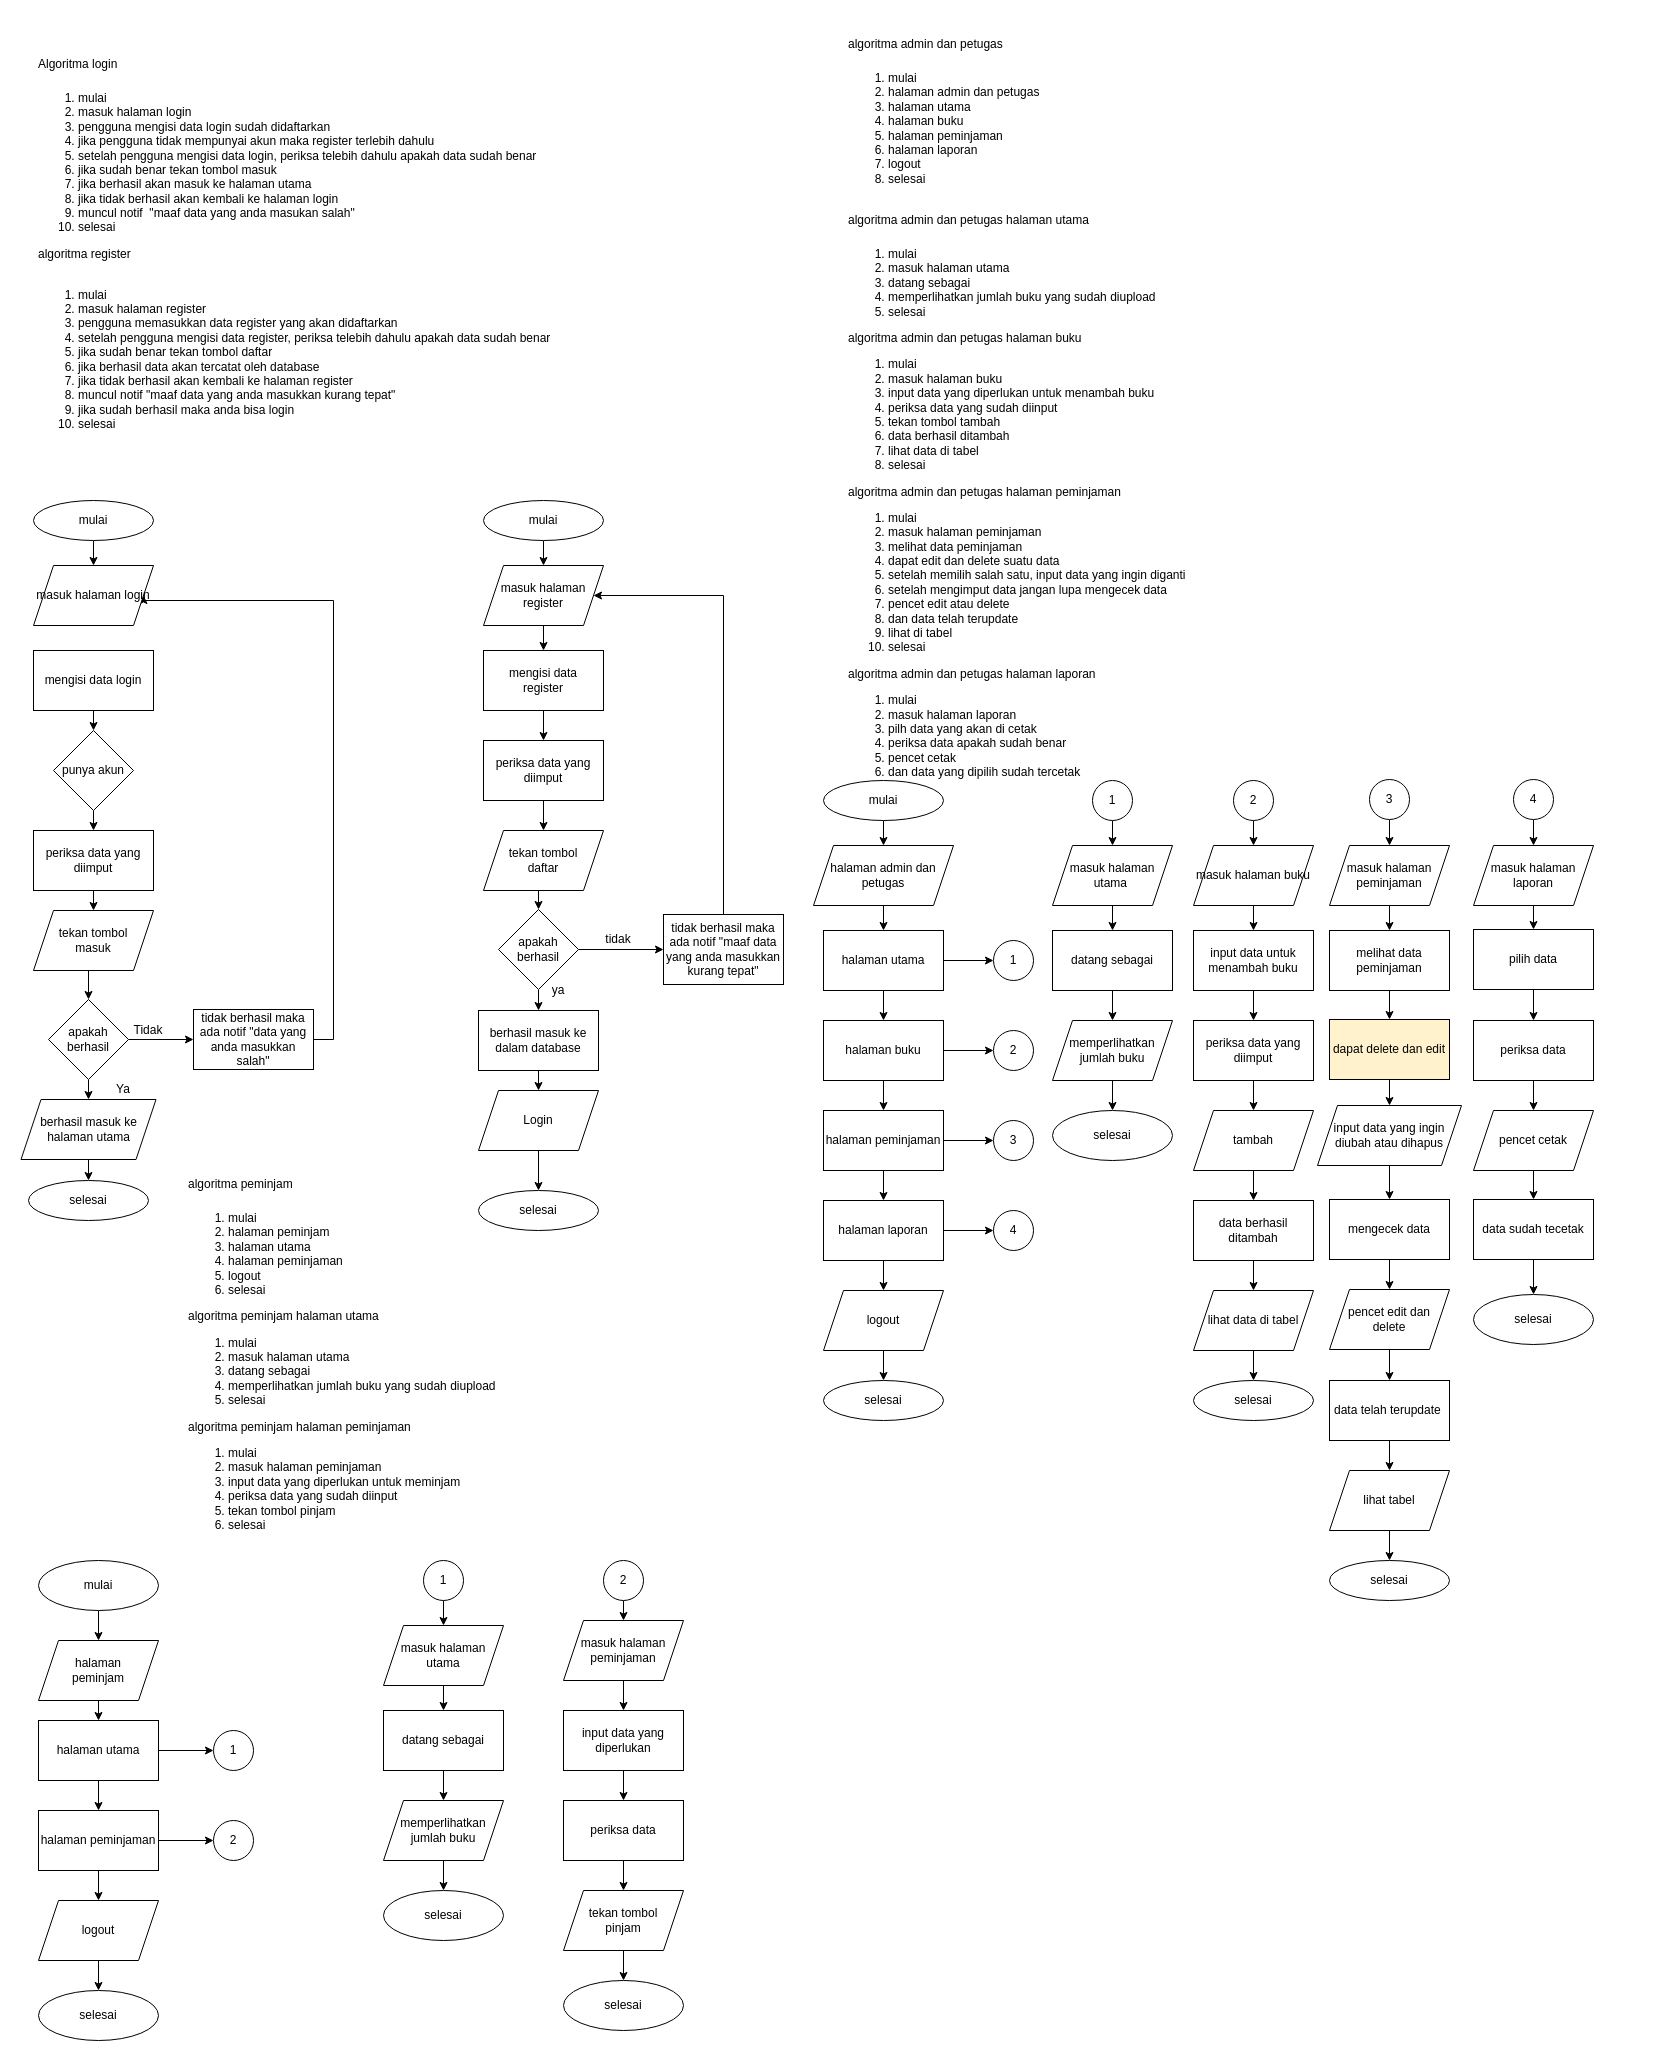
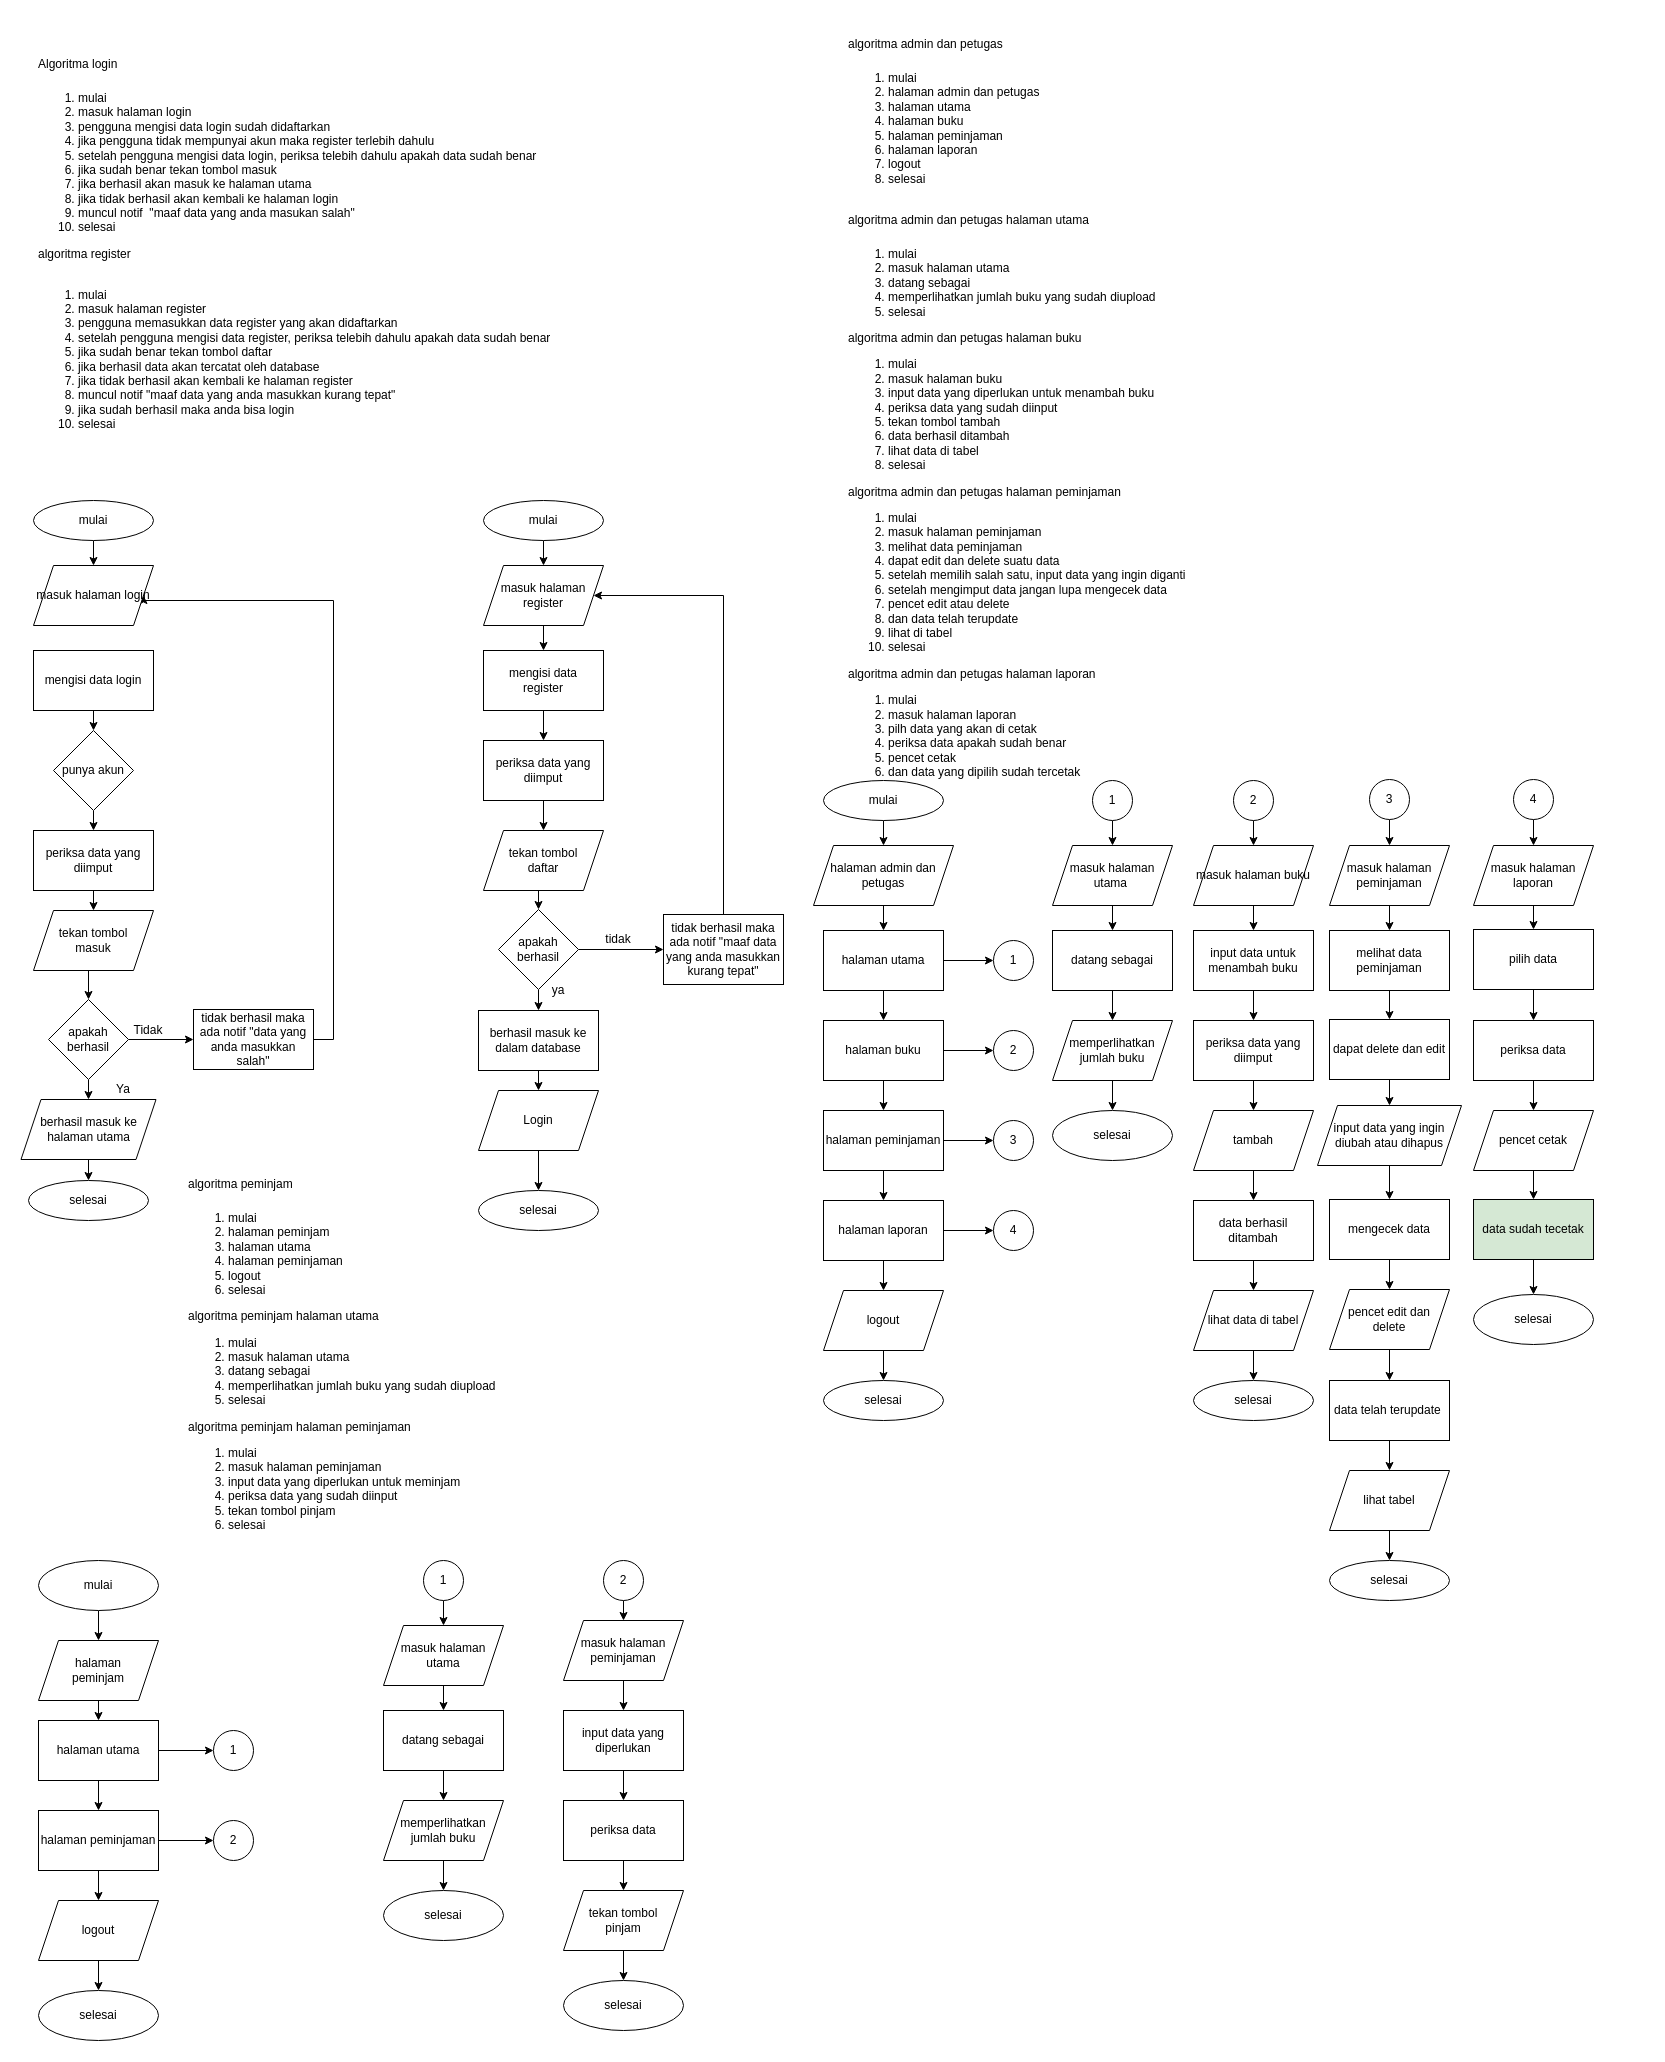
node "dapat delete dan edit": fillcolor #fff2cc -> #ffffff
node "data sudah tecetak": fillcolor #ffffff -> #d5e8d4
